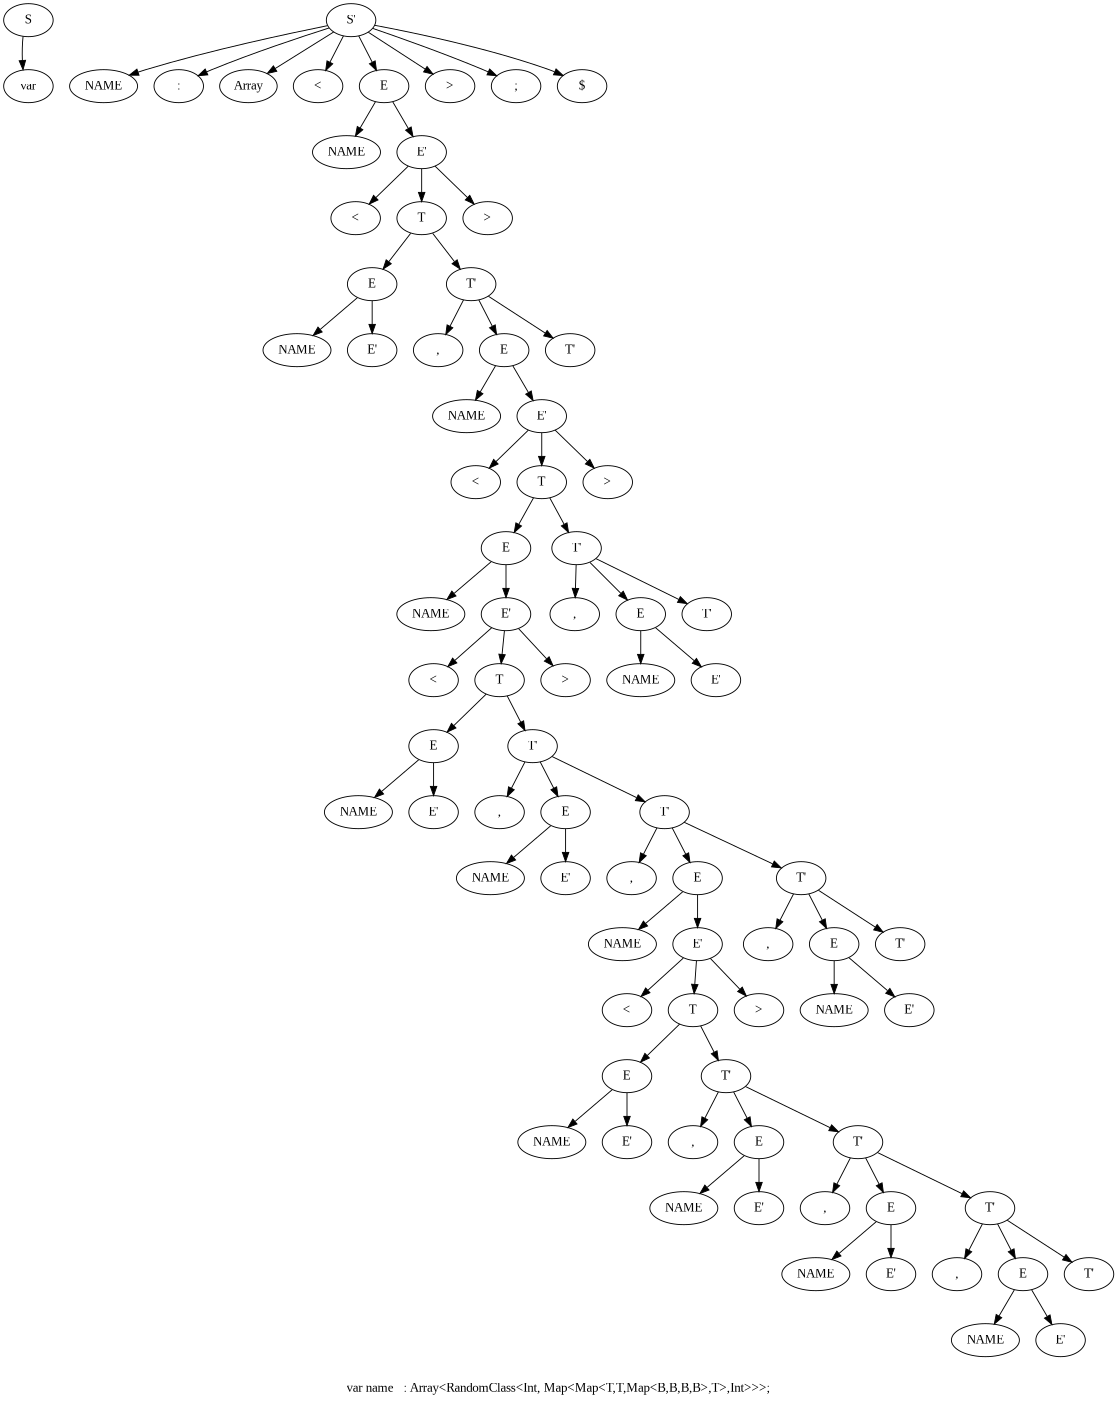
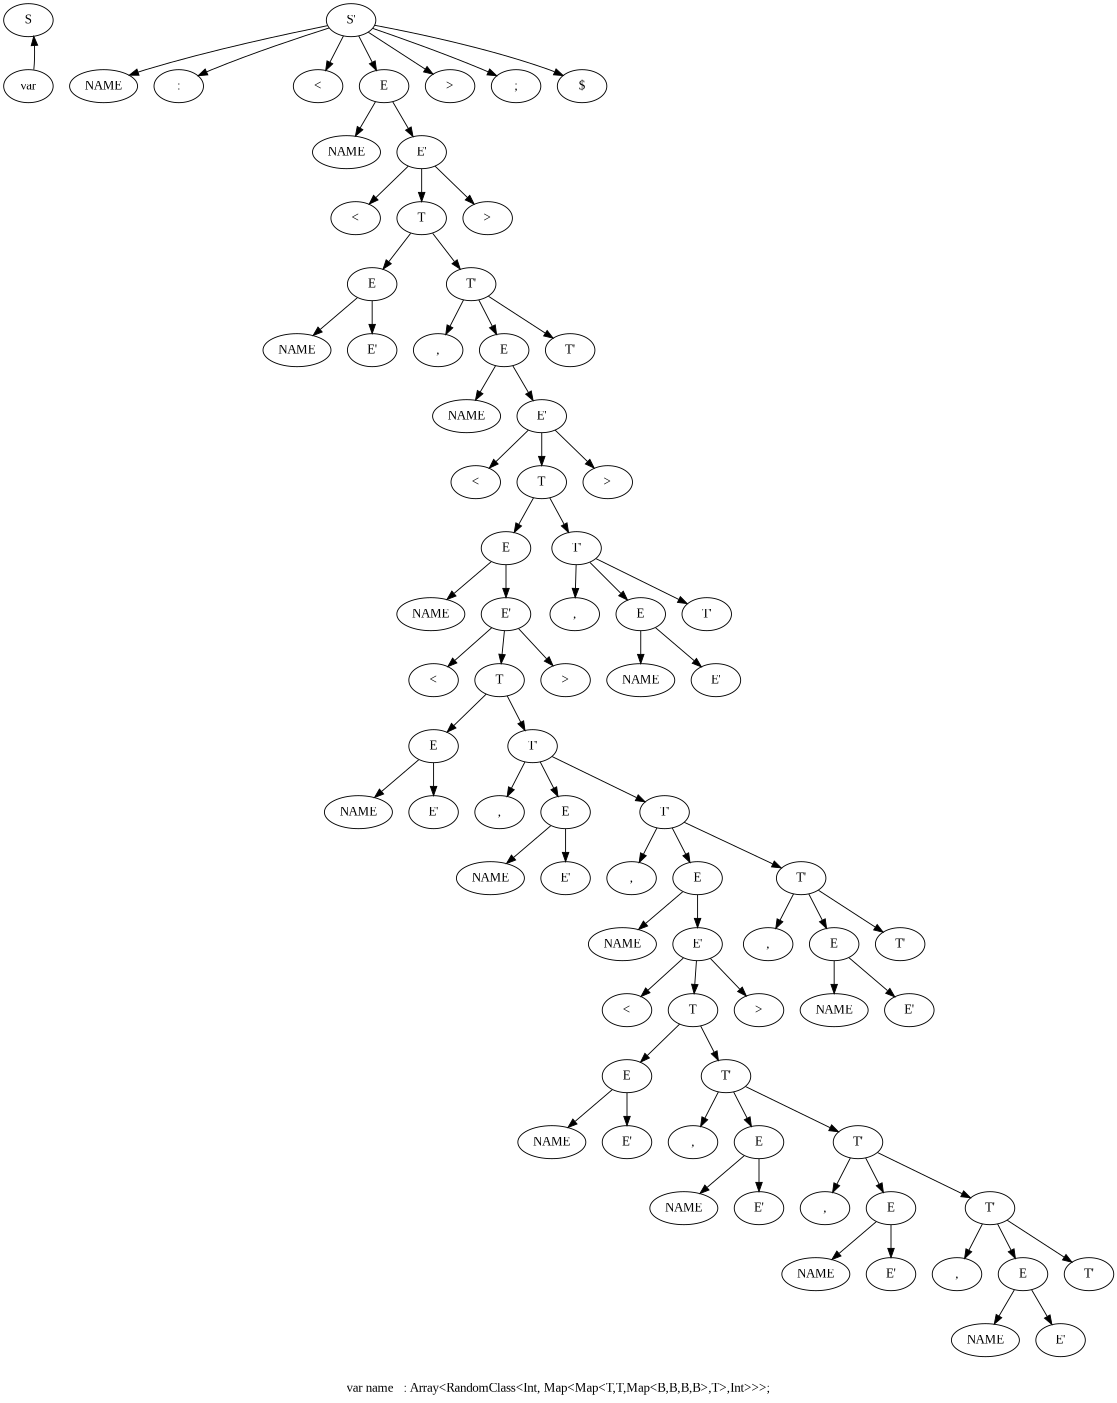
edge "S" -> "var": reversed
node "Array": removed
